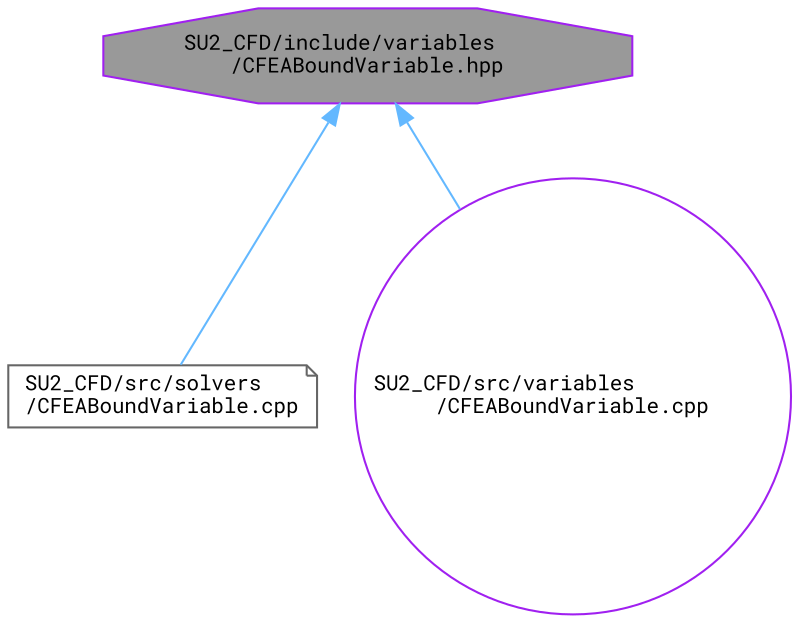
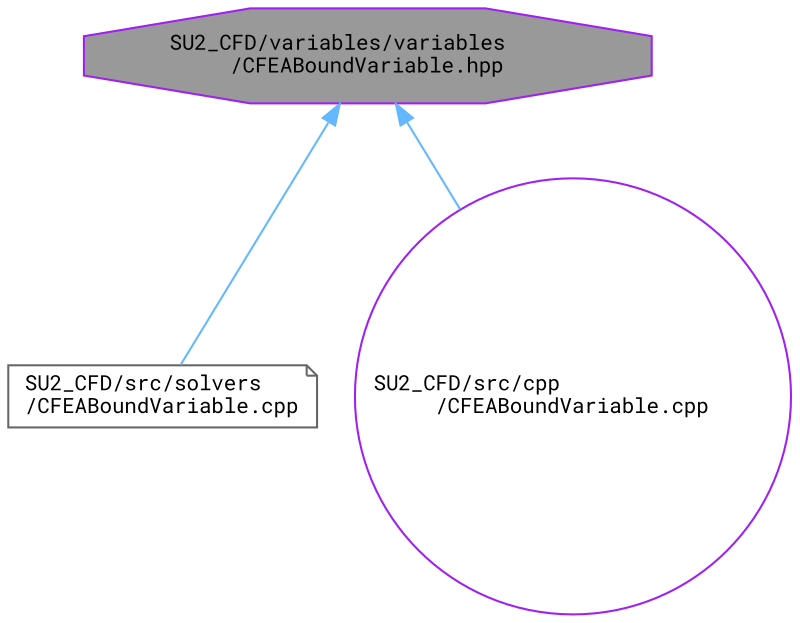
node "SU2_CFD/include/variables /CFEABoundVariable.hpp": label "SU2_CFD/include/variables /CFEABoundVariable.hpp" -> "SU2_CFD/variables/variables /CFEABoundVariable.hpp"
node "SU2_CFD/src/variables /CFEABoundVariable.cpp": label "SU2_CFD/src/variables /CFEABoundVariable.cpp" -> "SU2_CFD/src/cpp /CFEABoundVariable.cpp"
